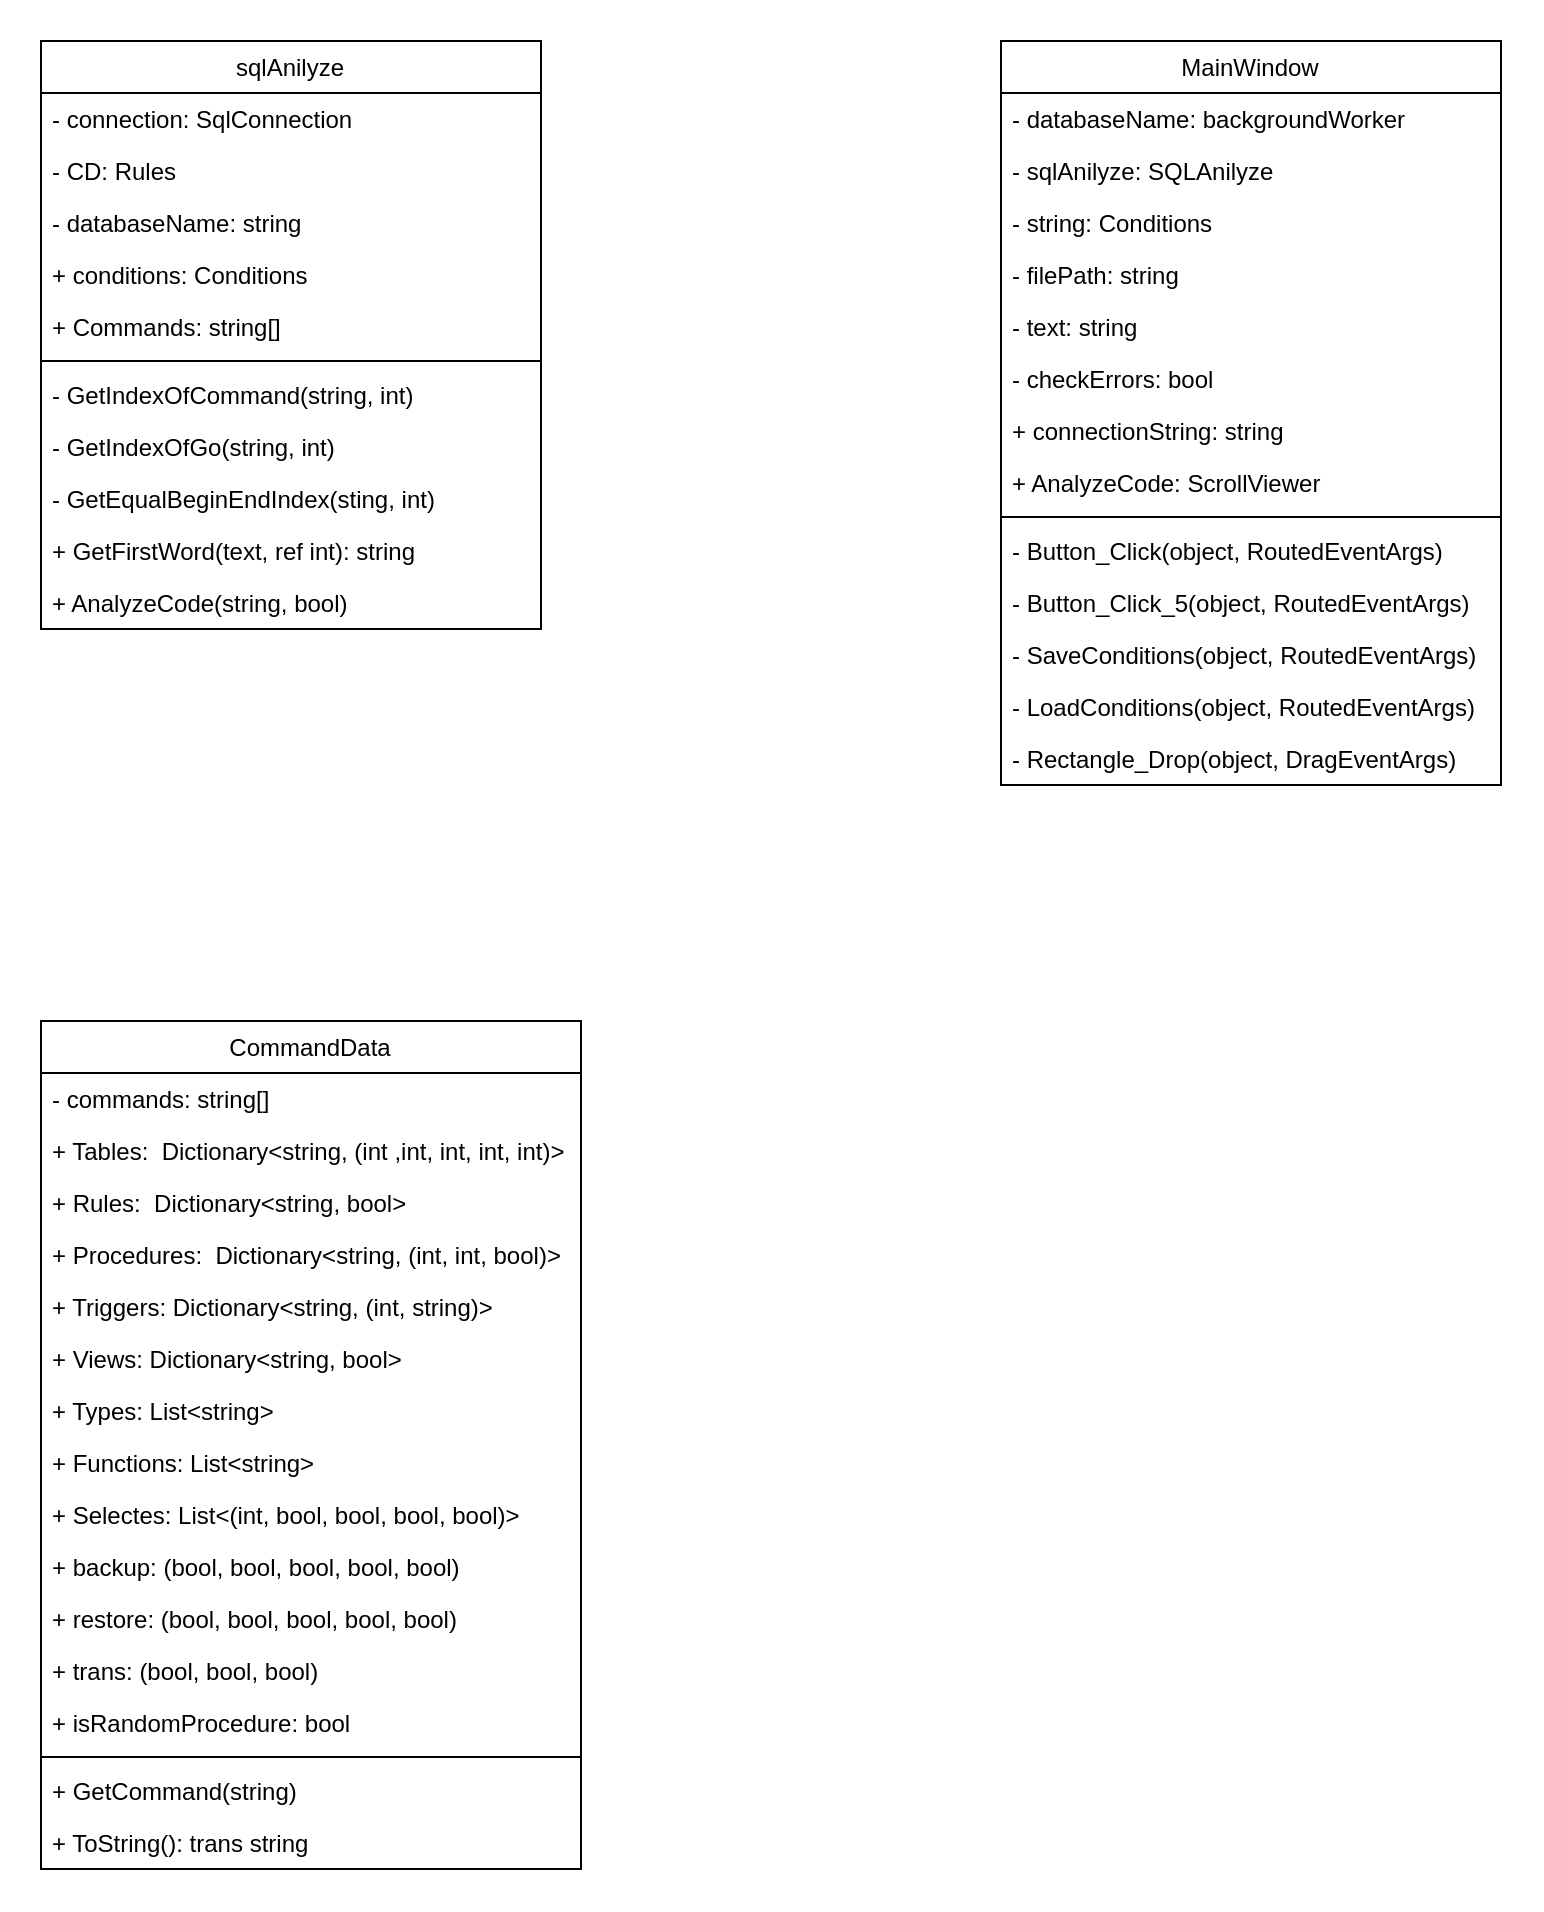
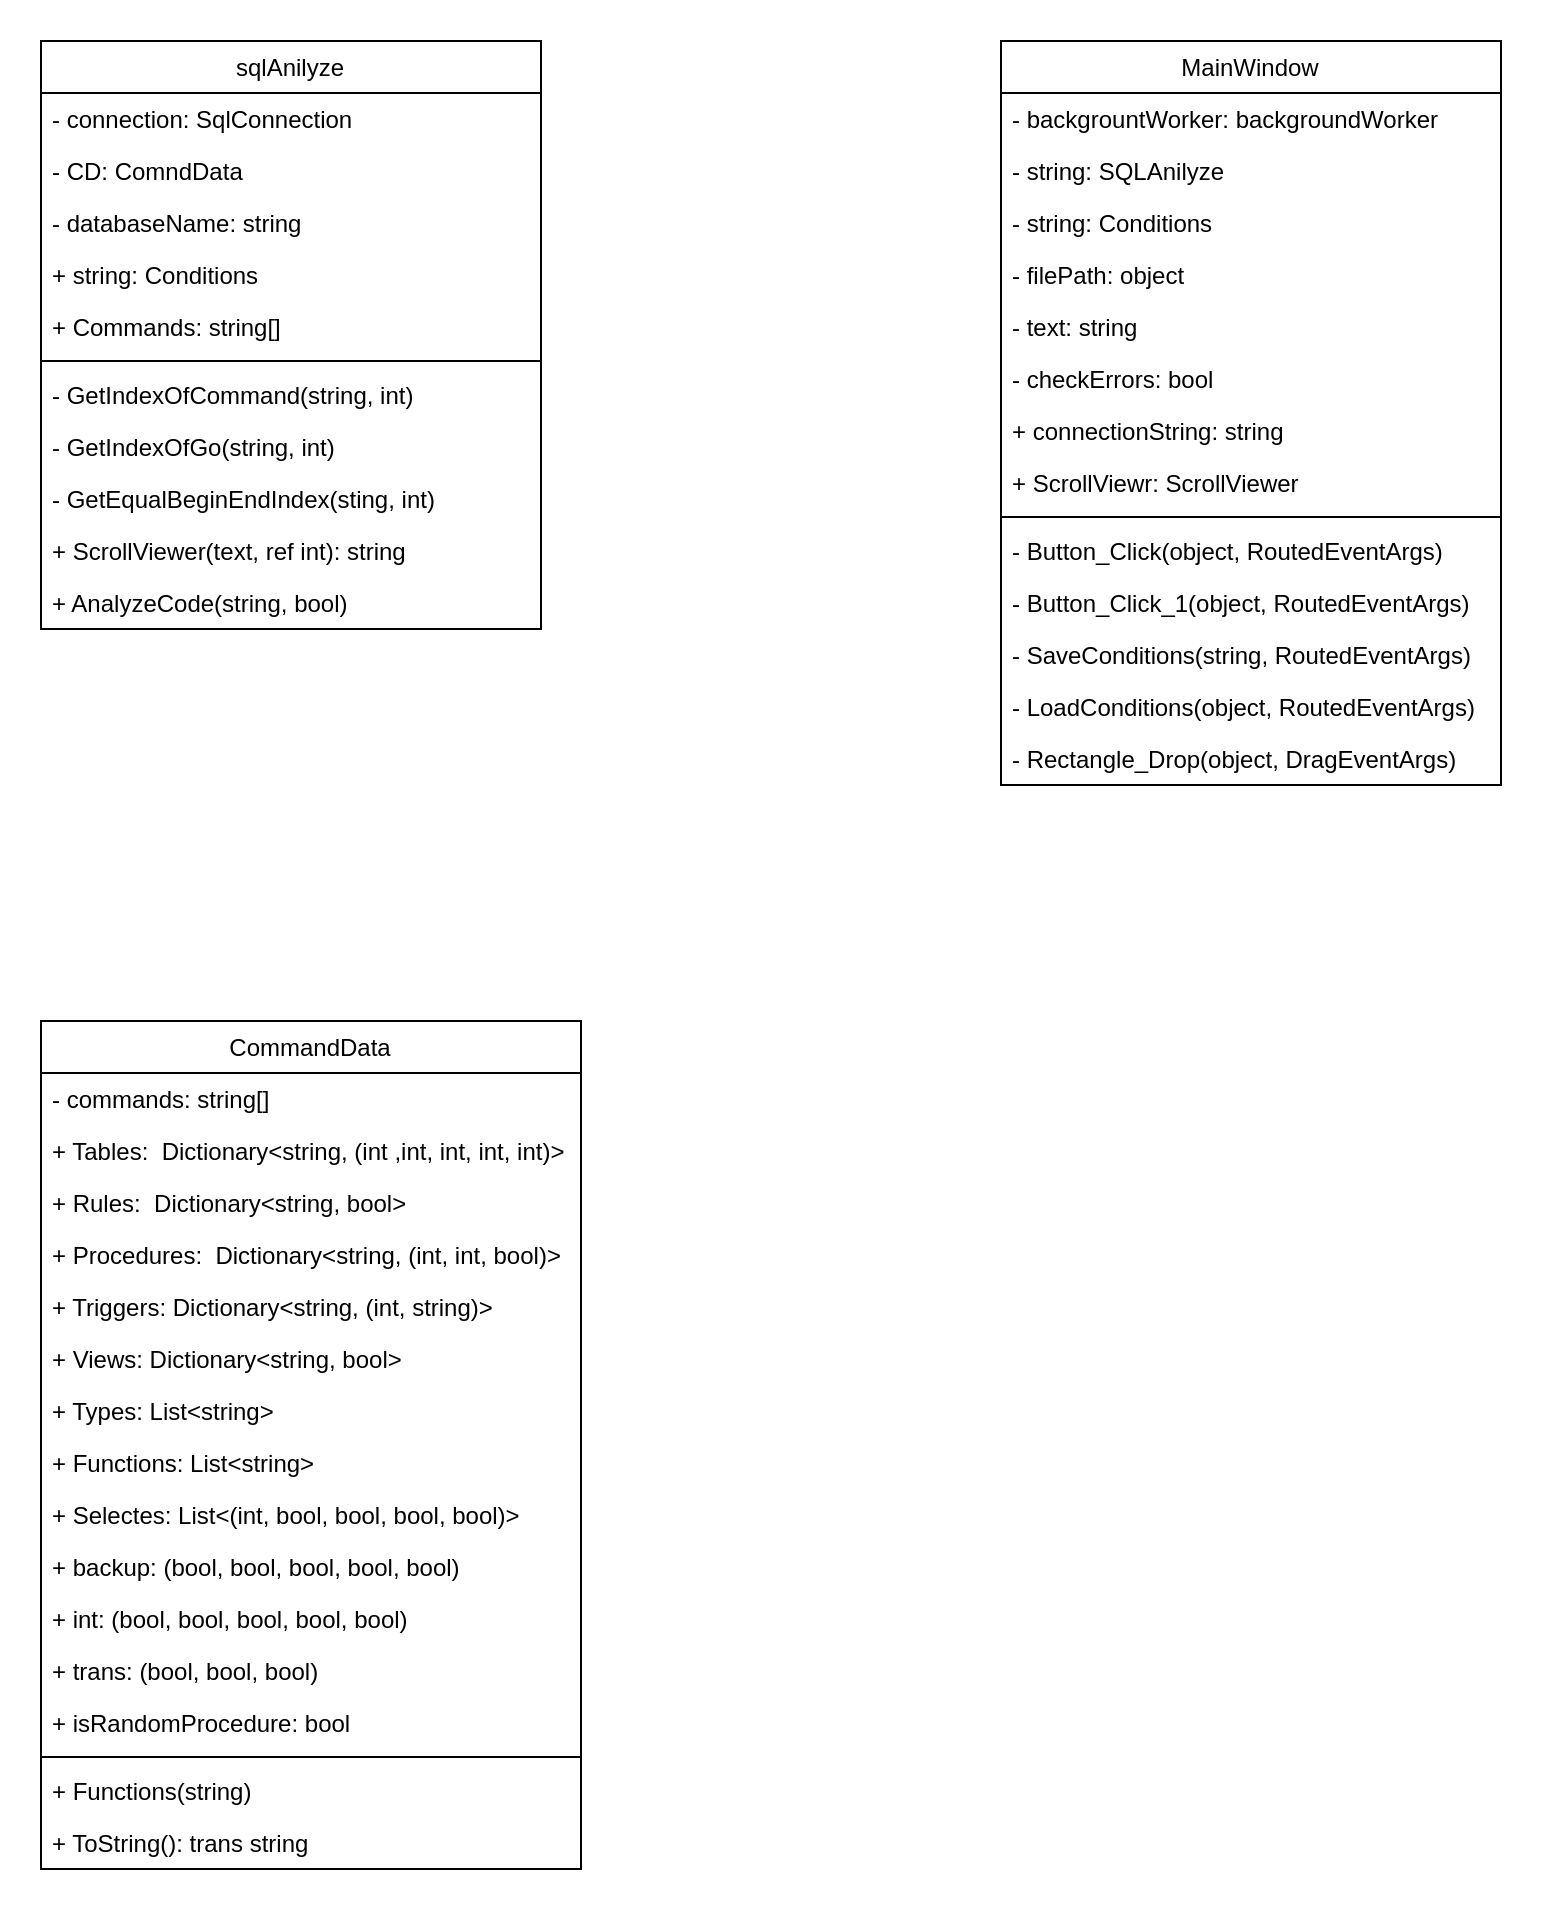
node "- databaseName: backgroundWorker": label "- databaseName: backgroundWorker" -> "- backgrountWorker: backgroundWorker"
node "- CD: Rules": label "- CD: Rules" -> "- CD: ComndData"
node "- sqlAnilyze: SQLAnilyze": label "- sqlAnilyze: SQLAnilyze" -> "- string: SQLAnilyze"
node "+ conditions: Conditions": label "+ conditions: Conditions" -> "+ string: Conditions"
node "- filePath: string": label "- filePath: string" -> "- filePath: object"
node "+ AnalyzeCode: ScrollViewer": label "+ AnalyzeCode: ScrollViewer" -> "+ ScrollViewr: ScrollViewer"
node "+ GetFirstWord(text, ref int): string": label "+ GetFirstWord(text, ref int): string" -> "+ ScrollViewer(text, ref int): string"
node "- Button_Click_5(object, RoutedEventArgs)": label "- Button_Click_5(object, RoutedEventArgs)" -> "- Button_Click_1(object, RoutedEventArgs)"
node "- SaveConditions(object, RoutedEventArgs)": label "- SaveConditions(object, RoutedEventArgs)" -> "- SaveConditions(string, RoutedEventArgs)"
node "+ restore: (bool, bool, bool, bool, bool)": label "+ restore: (bool, bool, bool, bool, bool)" -> "+ int: (bool, bool, bool, bool, bool)"
node "+ GetCommand(string)": label "+ GetCommand(string)" -> "+ Functions(string)"
